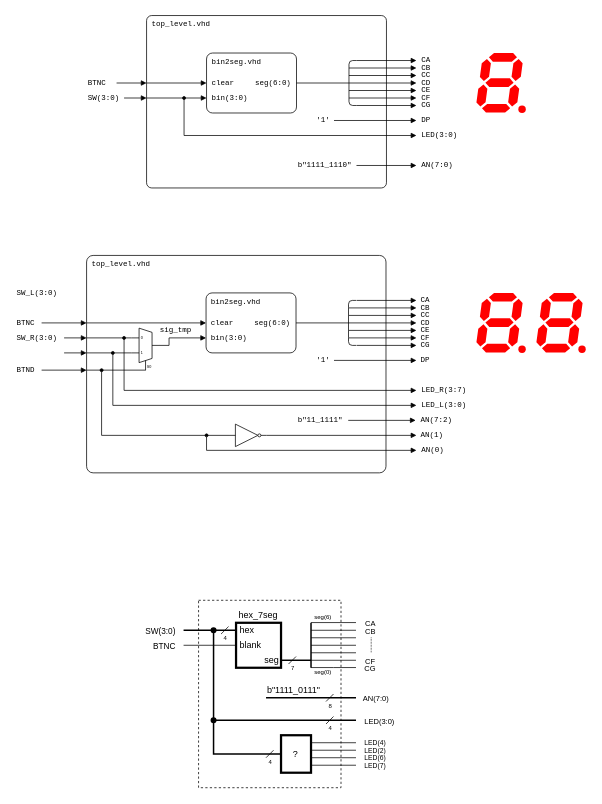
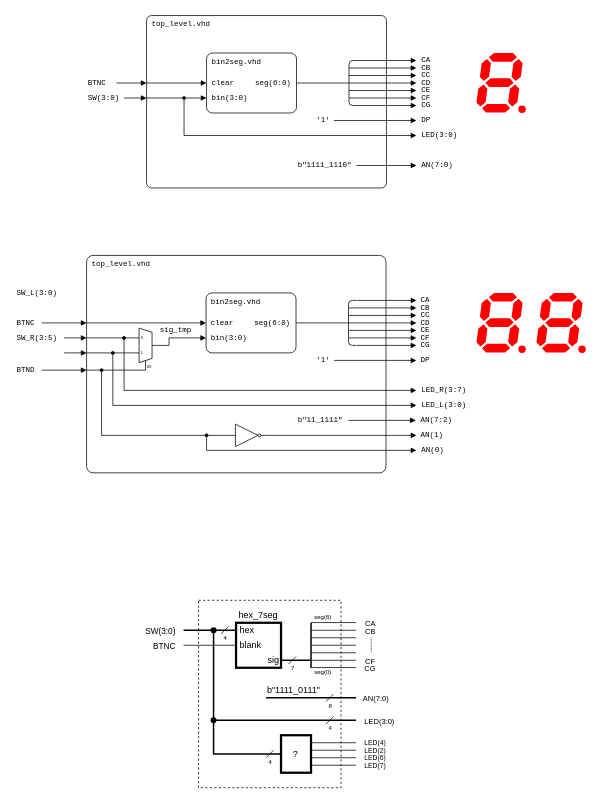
node "SW_R(3:0)": label "SW_R(3:0)" -> "SW_R(3:5)"
node "seg": label "seg" -> "sig"
